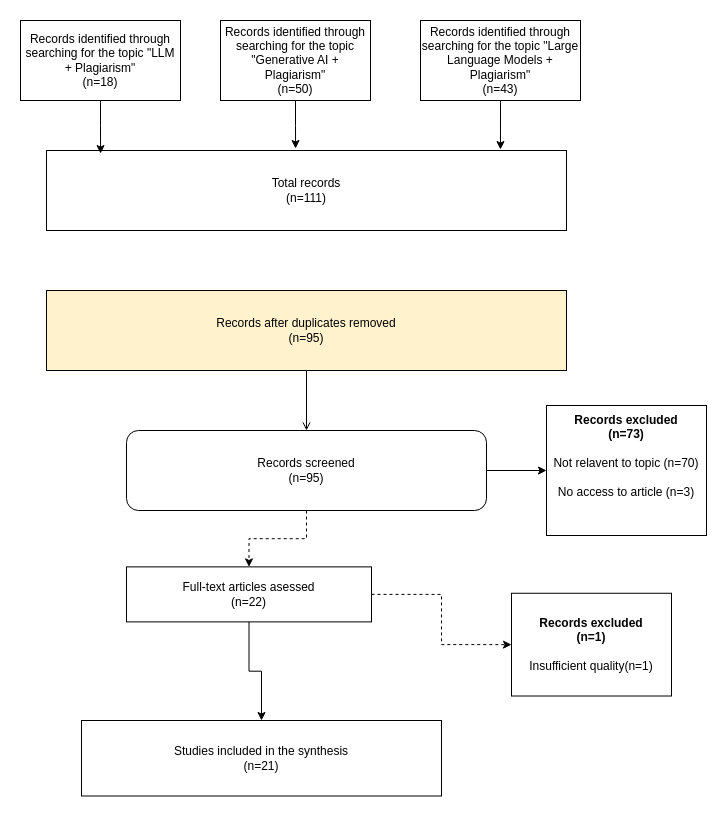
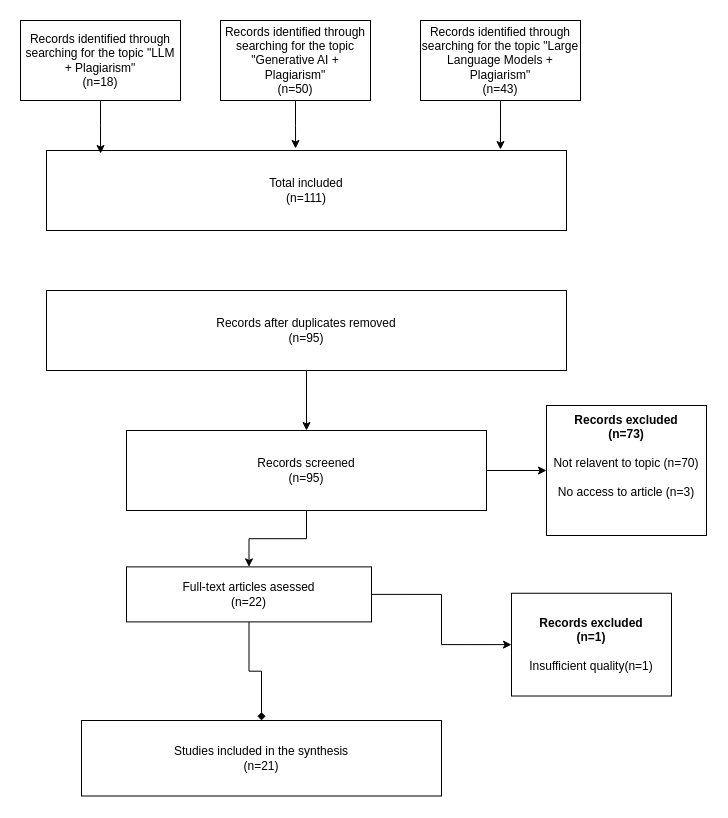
node "Total records (n=111)": label "Total records (n=111)" -> "Total included (n=111)"
node "Records after duplicates removed (n=95)": fillcolor #fff2cc -> #ffffff
edge "Records after duplicates removed (n=95)" -> "Records screened (n=95)": arrowhead open -> classic
node "Records screened (n=95)": shape rounded rectangle -> rectangle
edge "Records screened (n=95)" -> "Full-text articles asessed (n=22)": style dashed -> solid
edge "Full-text articles asessed (n=22)" -> "Records excluded (n=1) Insufficient quality(n=1)": style dashed -> solid
edge "Full-text articles asessed (n=22)" -> "Studies included in the synthesis (n=21)": arrowhead classic -> diamond
